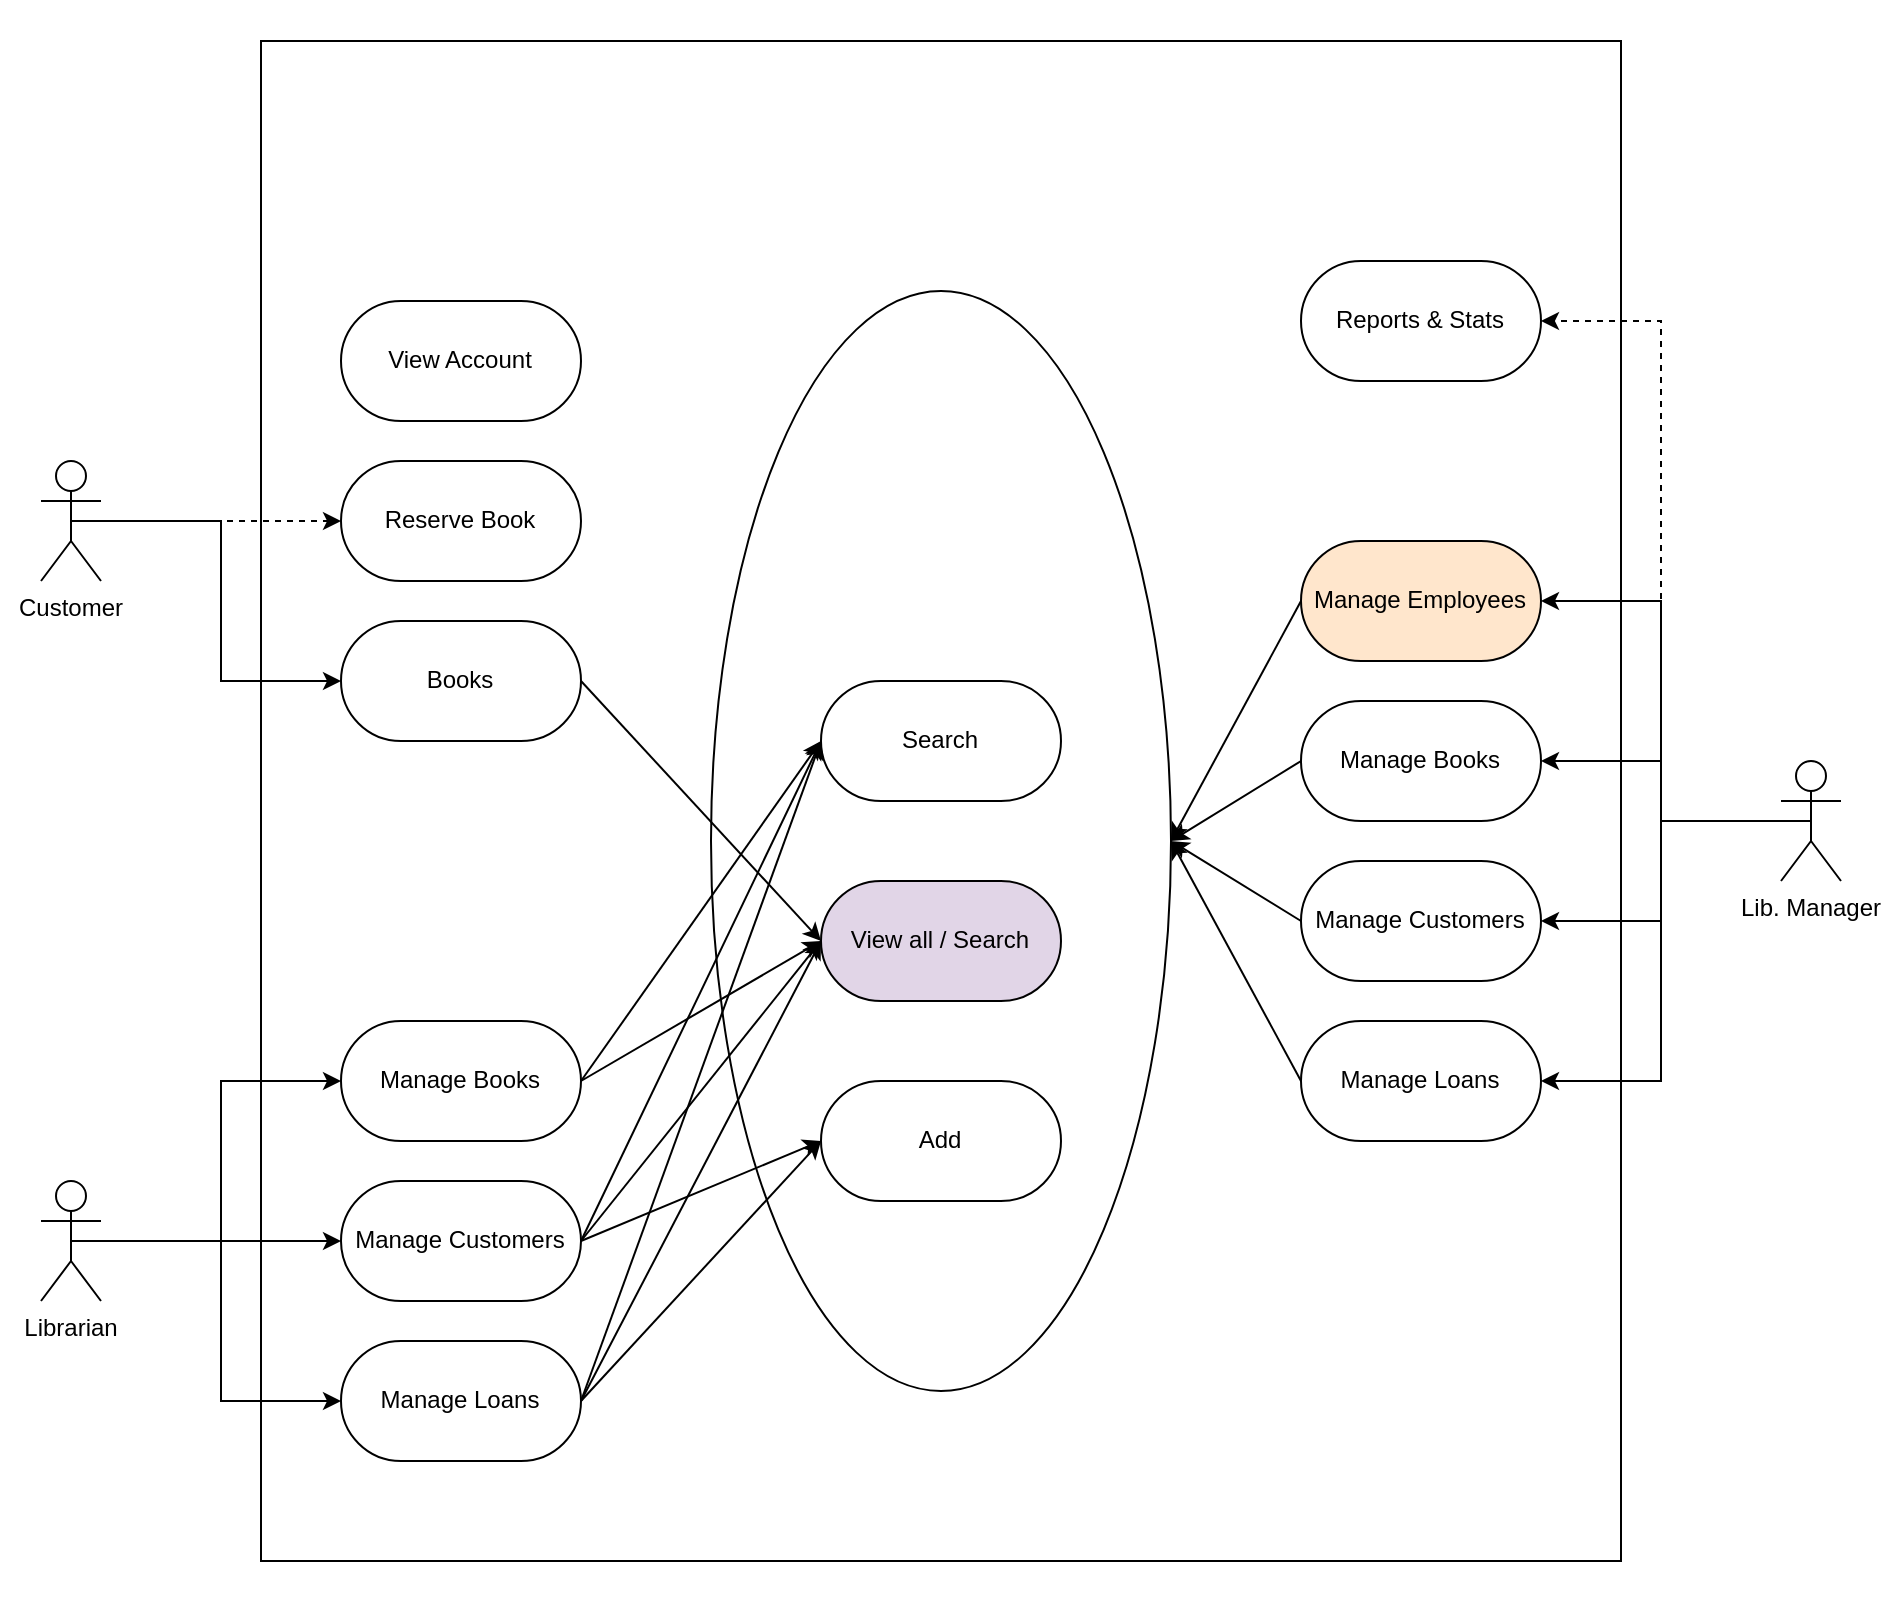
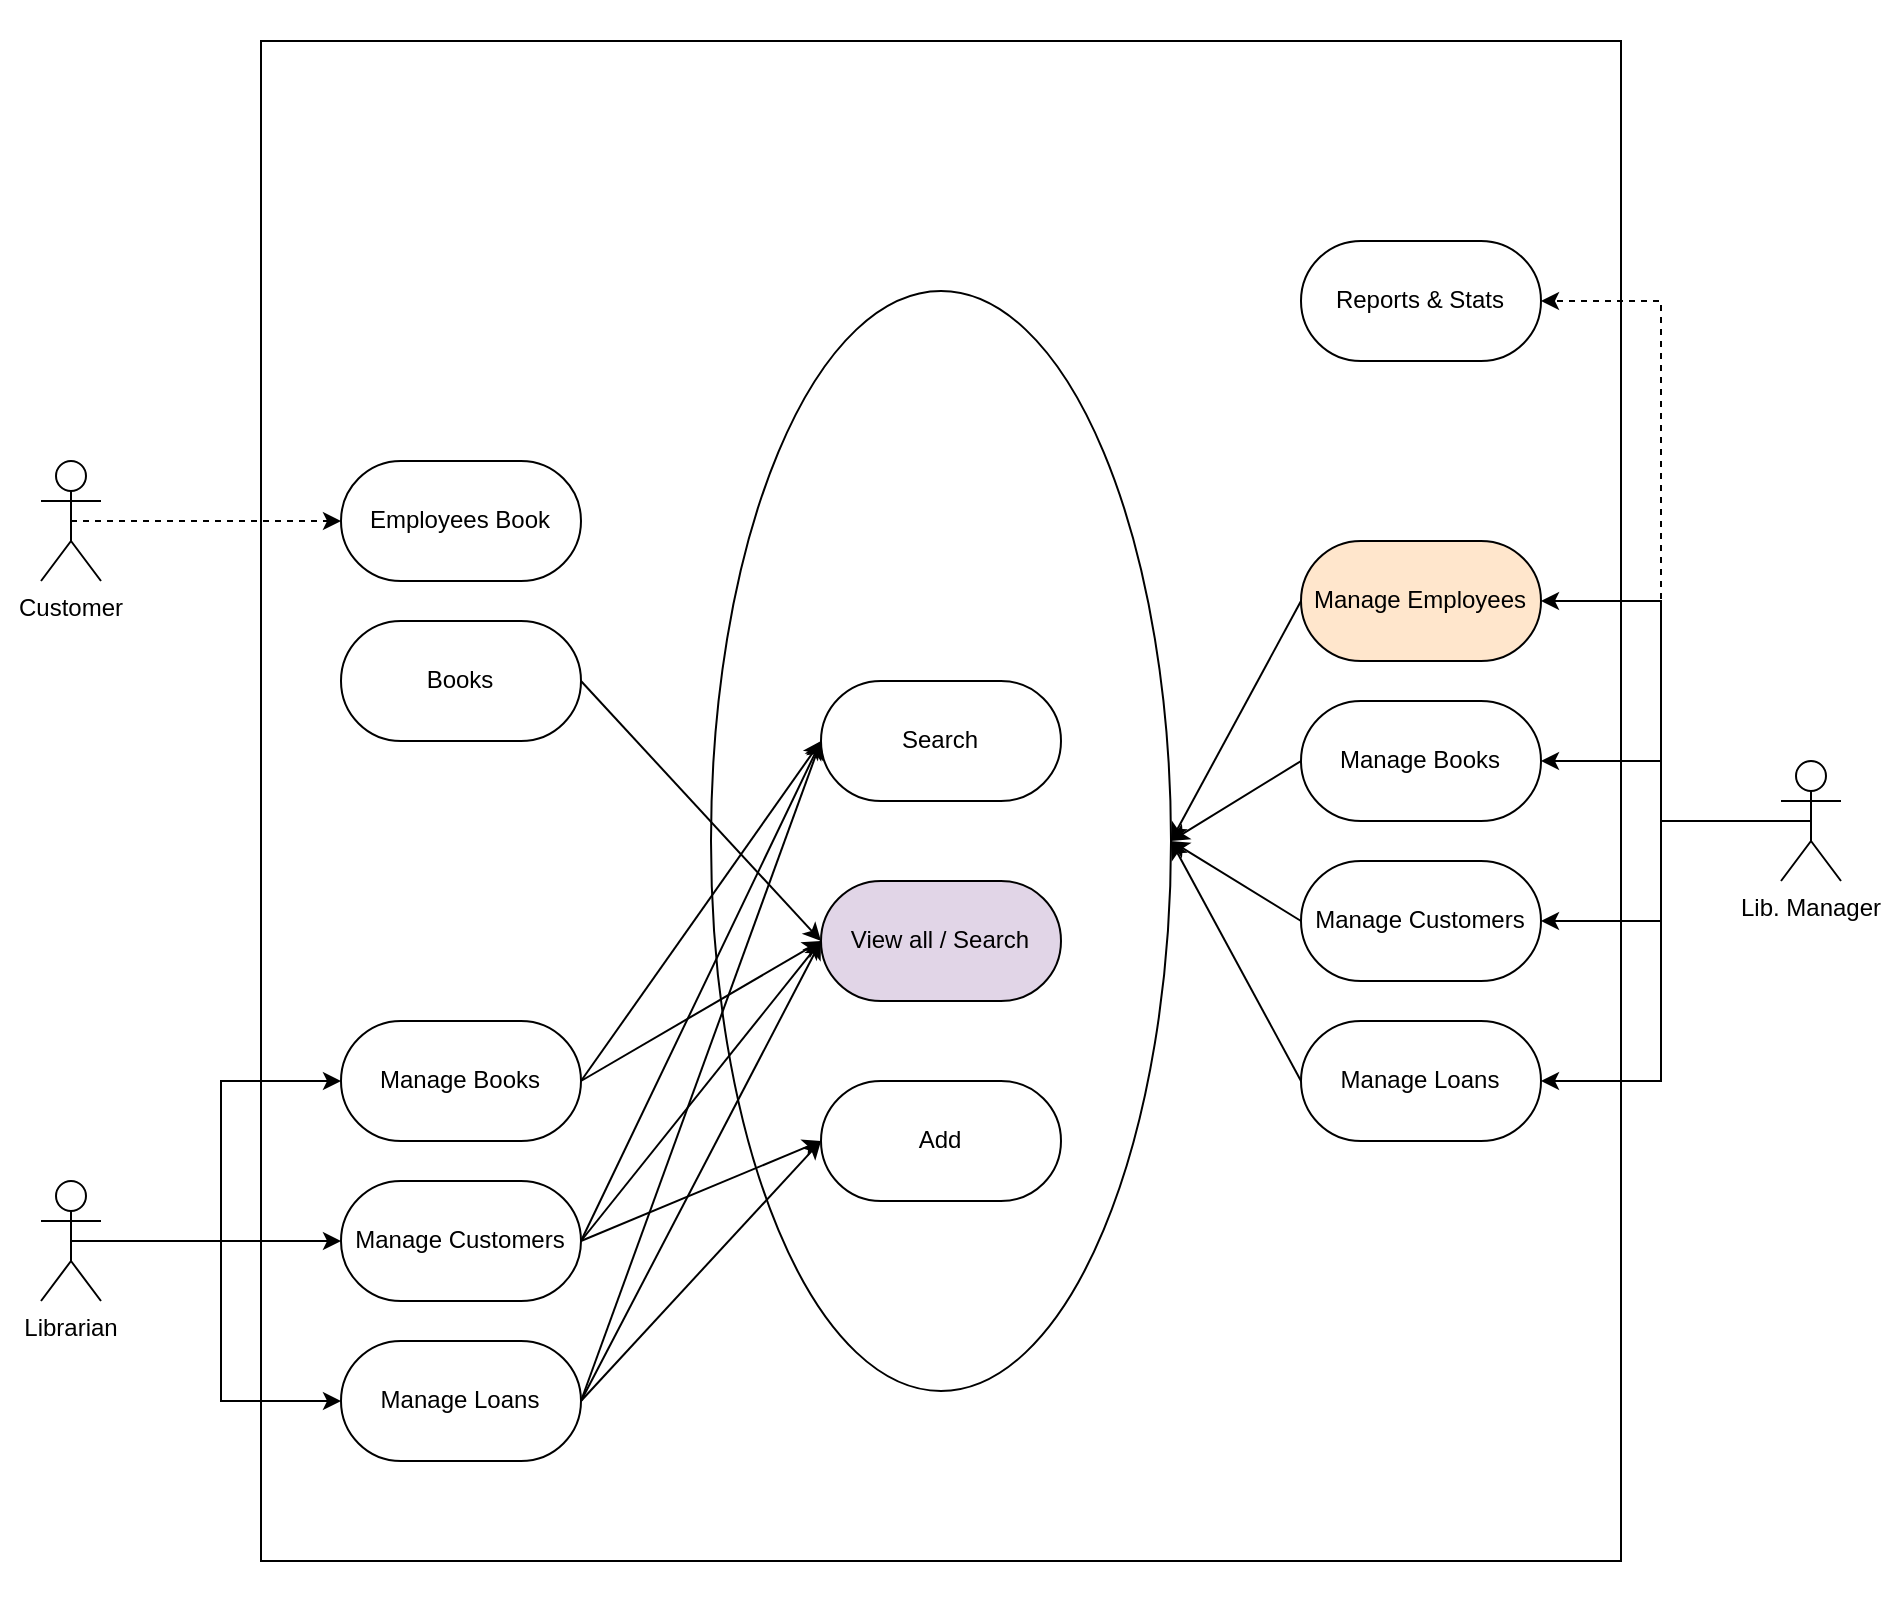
node "Reports & Stats": moved (1421, 321) -> (1421, 301)
node "View Account": removed
node "Reserve Book": label "Reserve Book" -> "Employees Book"
edge "Customer" -> "Books": removed
